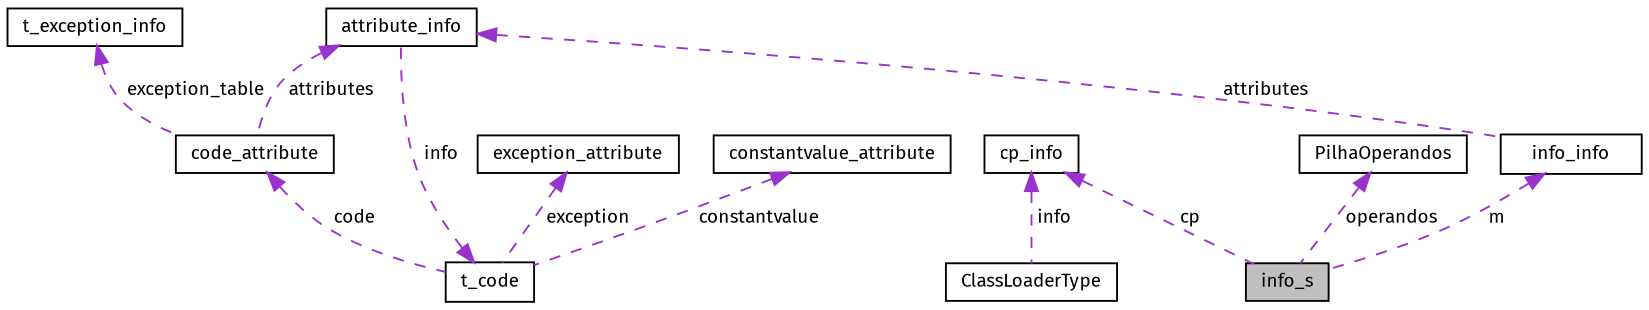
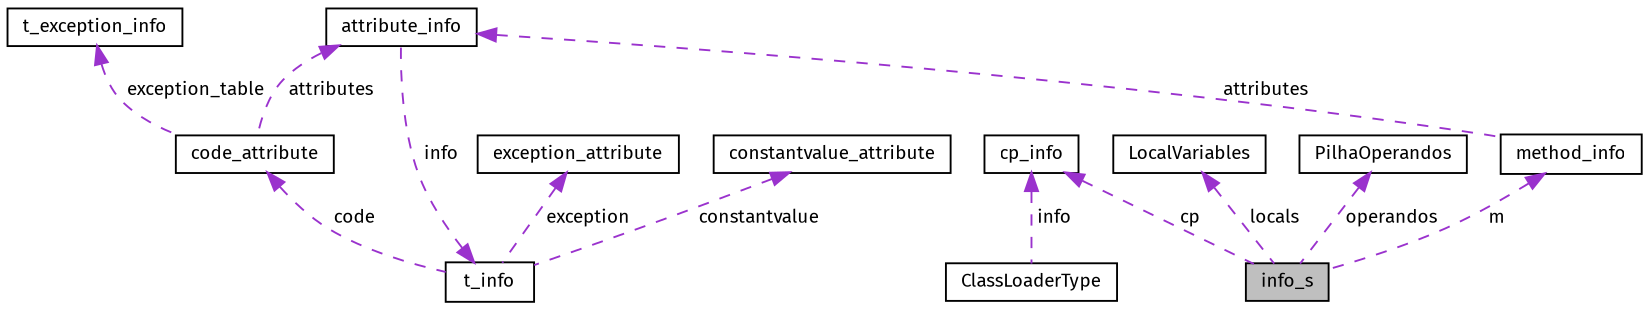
node "LocalVariables": added
node "info_info": label "info_info" -> "method_info"
node "t_code": label "t_code" -> "t_info"
